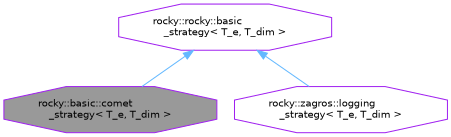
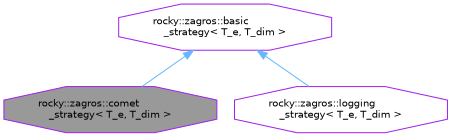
node "rocky::rocky::basic _strategy< T_e, T_dim >": label "rocky::rocky::basic _strategy< T_e, T_dim >" -> "rocky::zagros::basic _strategy< T_e, T_dim >"
node "rocky::basic::comet _strategy< T_e, T_dim >": label "rocky::basic::comet _strategy< T_e, T_dim >" -> "rocky::zagros::comet _strategy< T_e, T_dim >"
